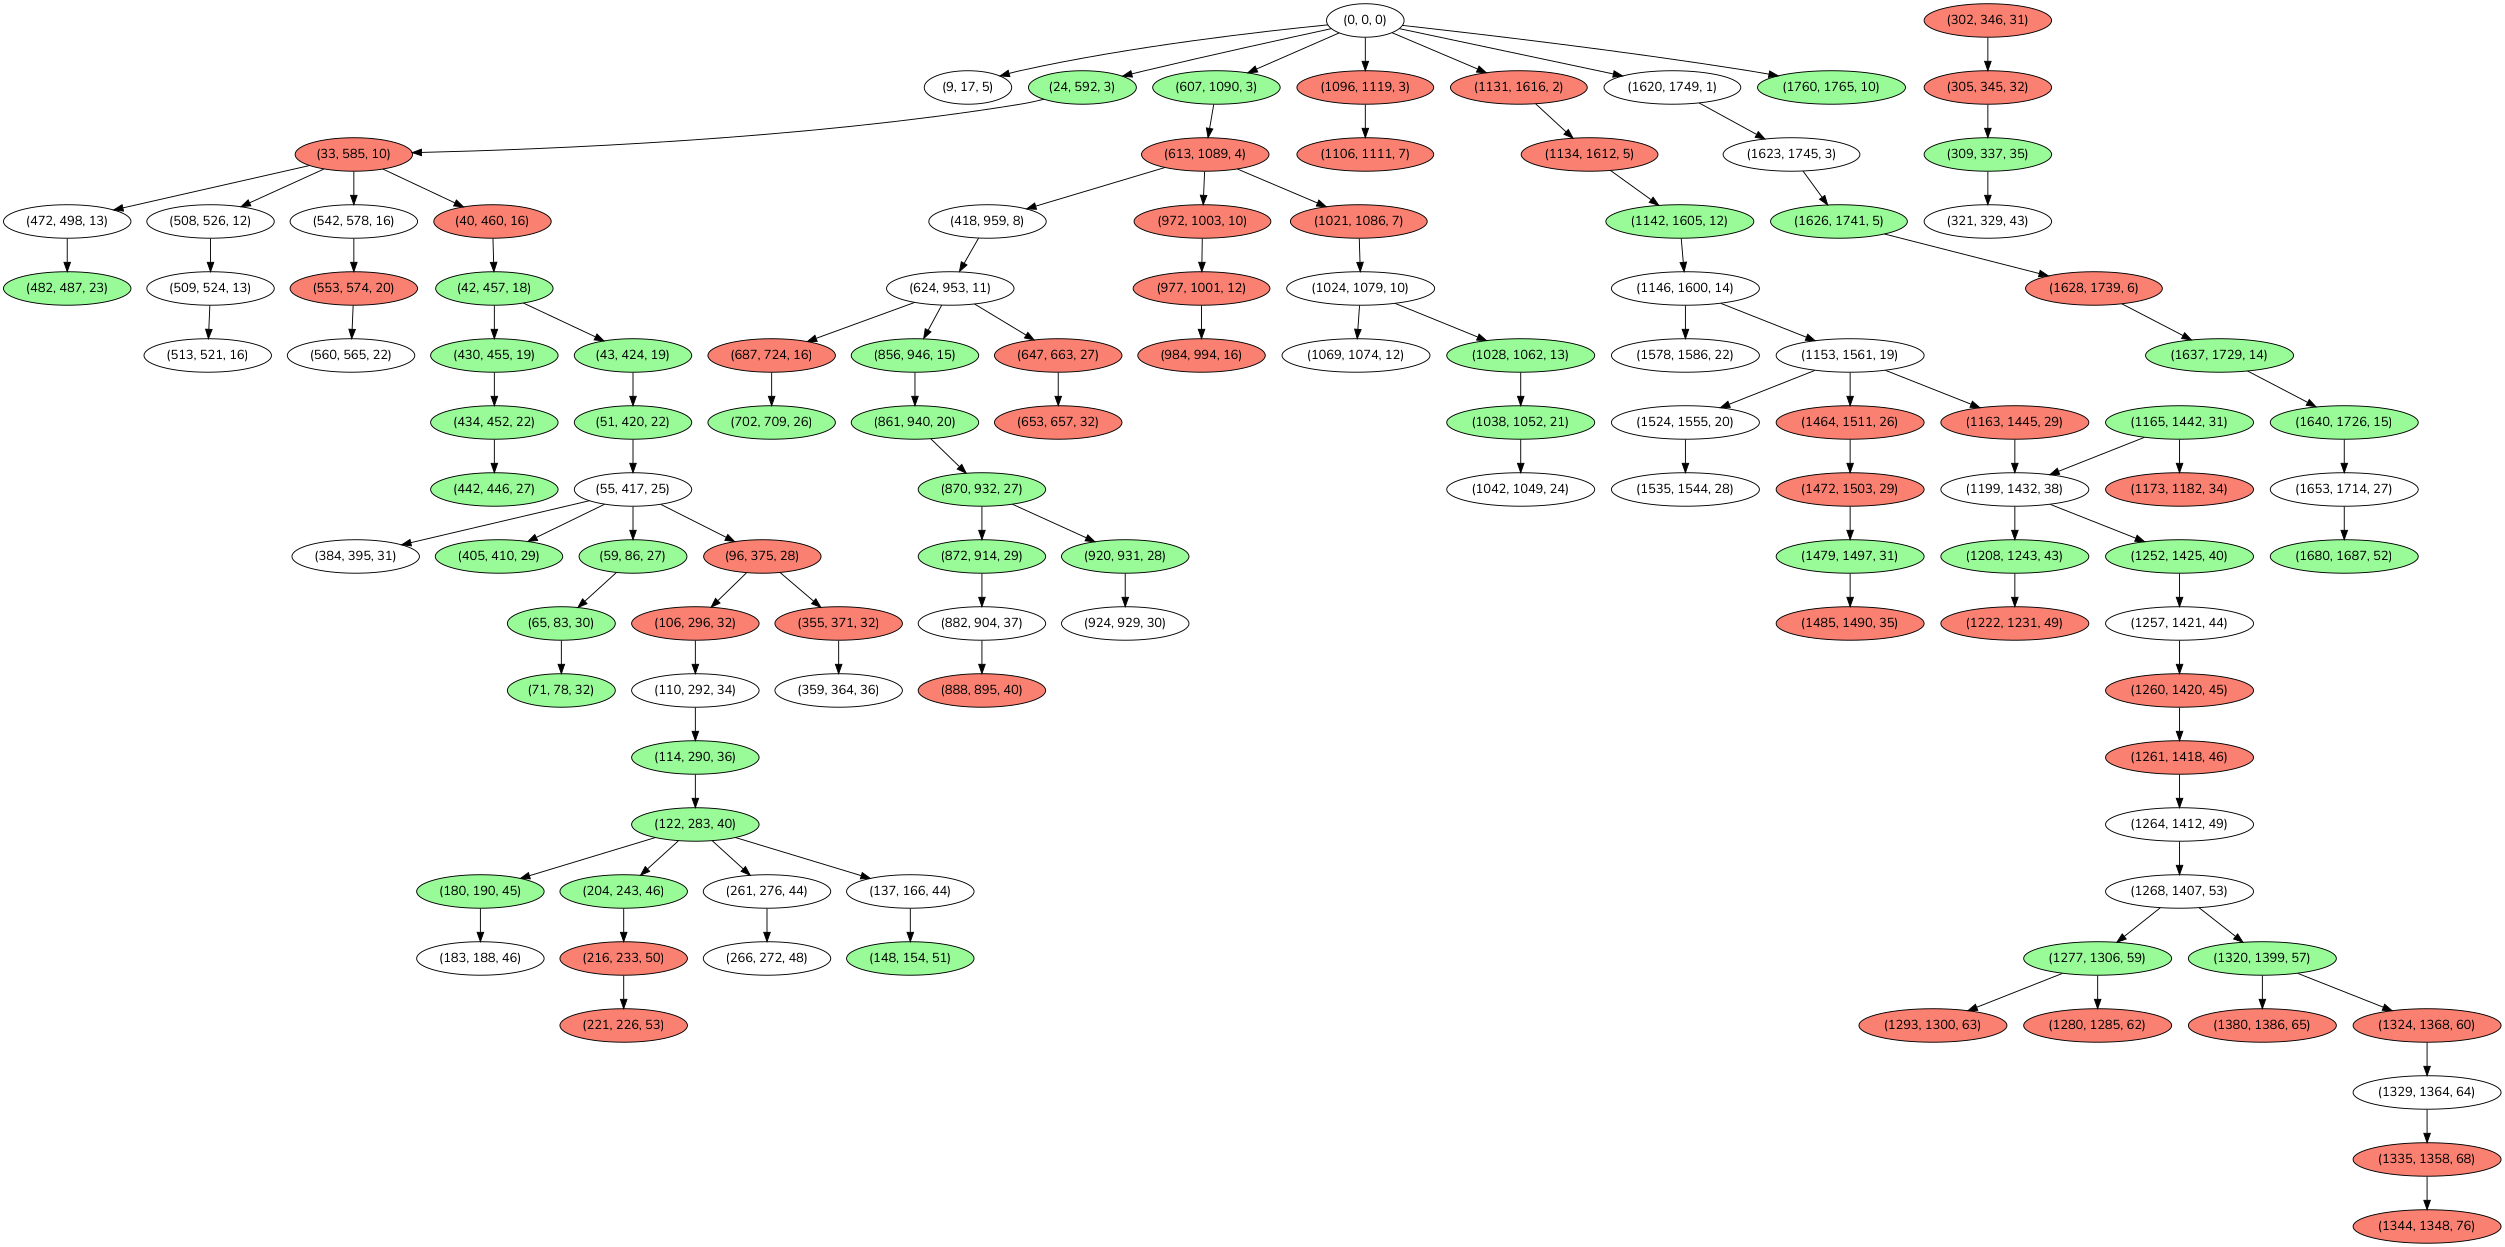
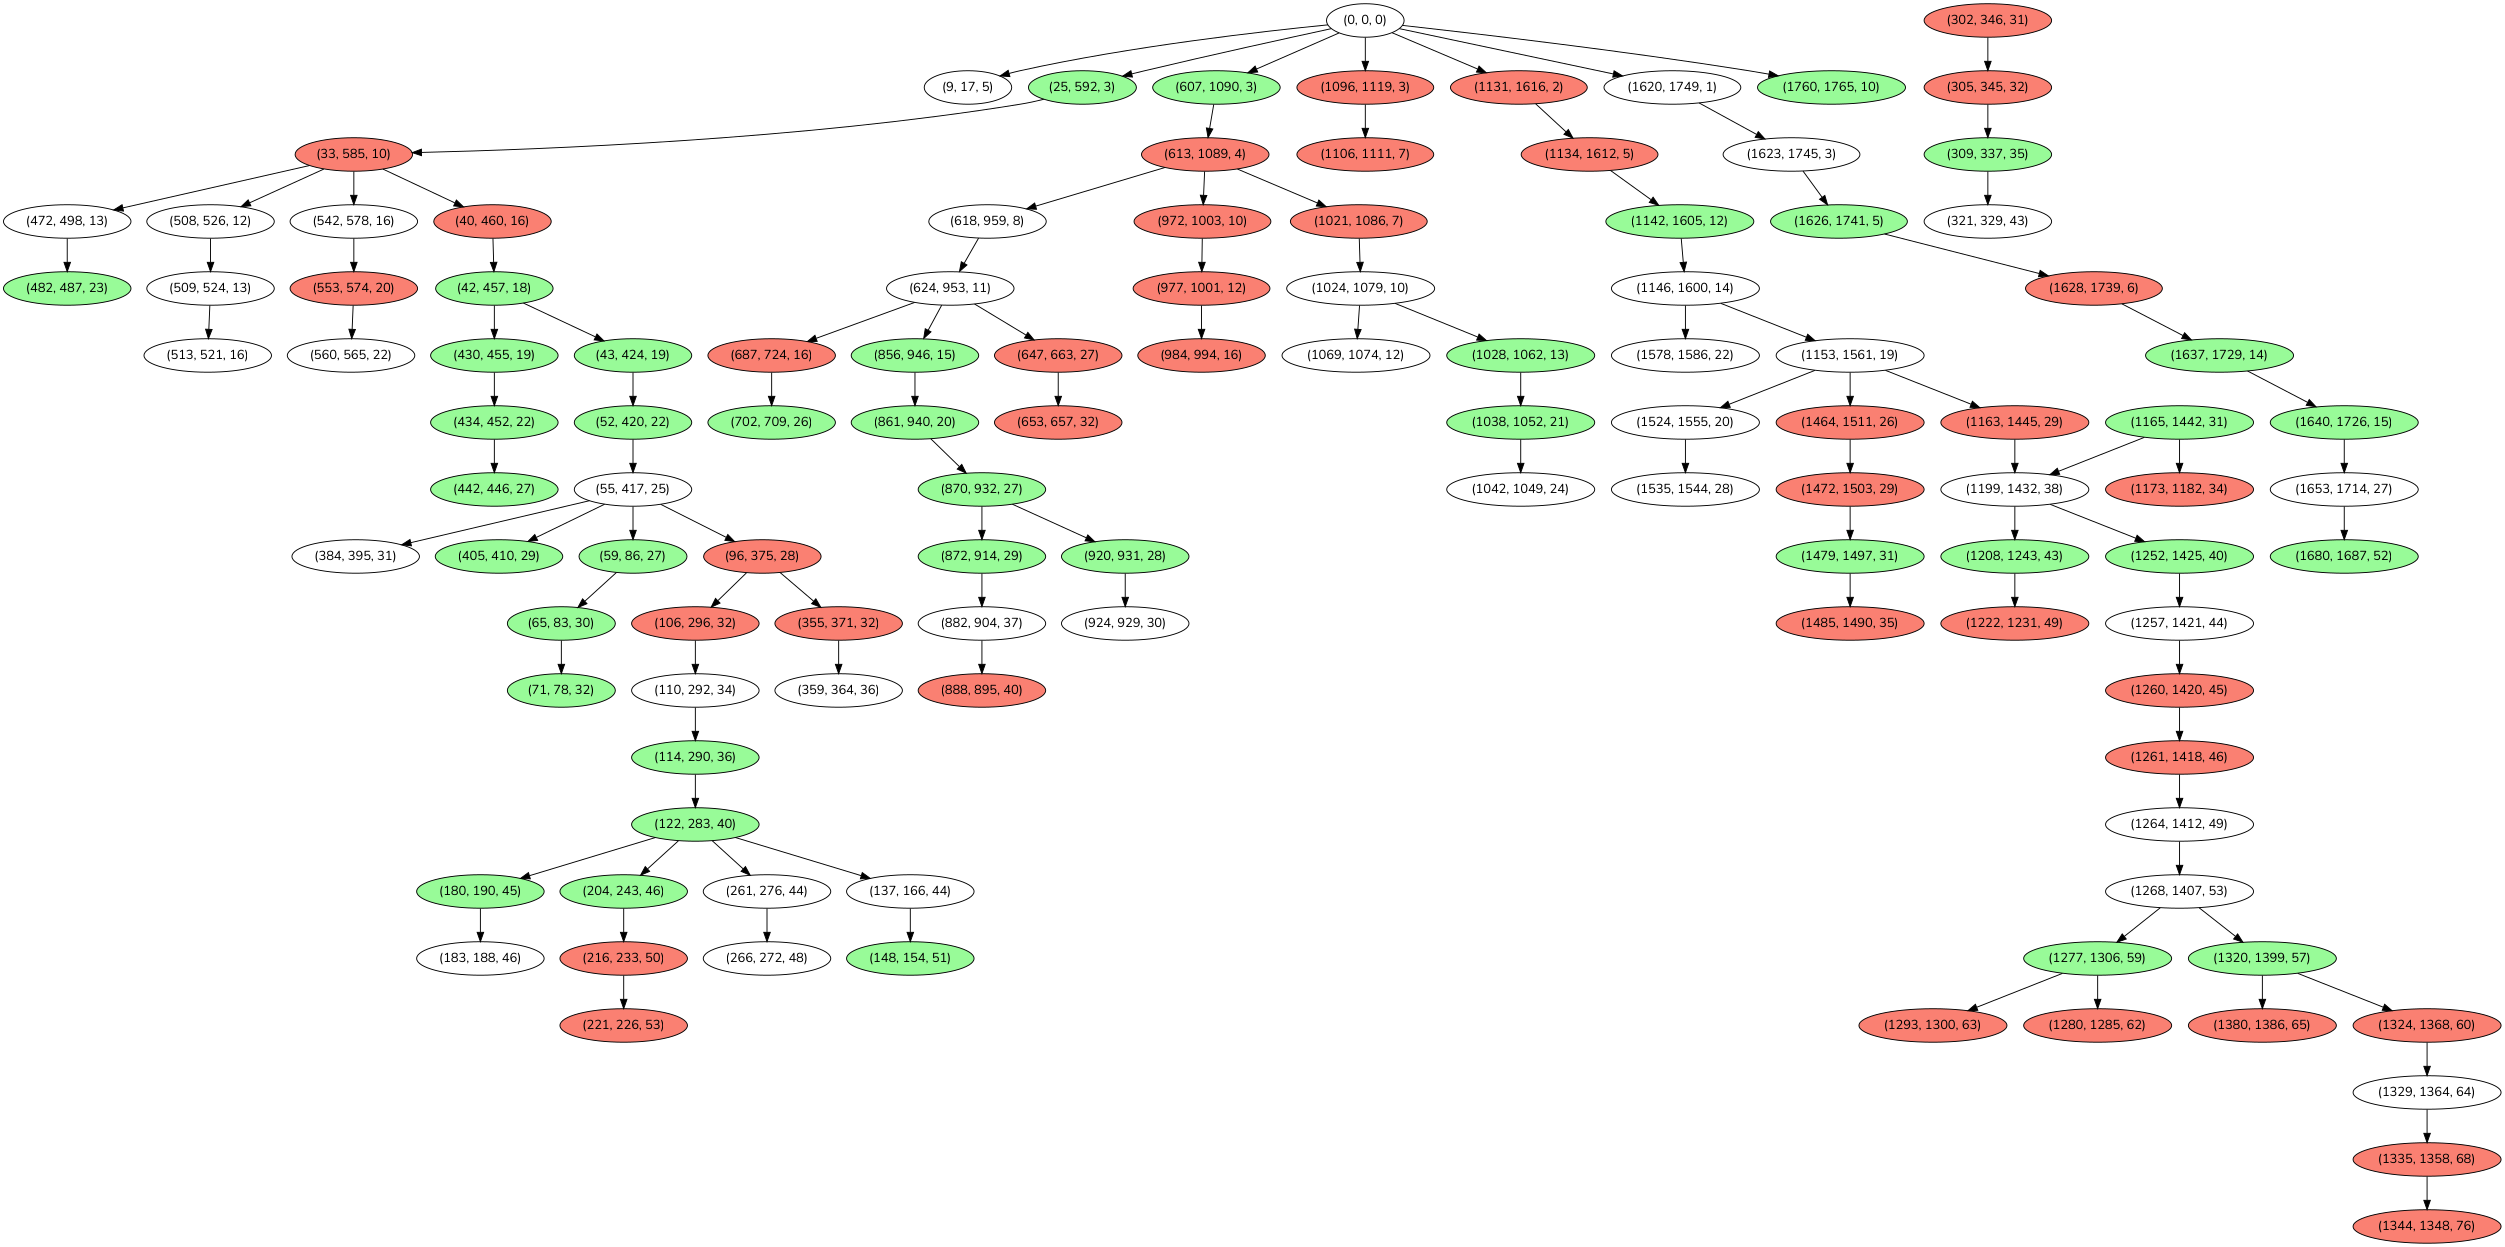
node "(24, 592, 3)": label "(24, 592, 3)" -> "(25, 592, 3)"
node "(418, 959, 8)": label "(418, 959, 8)" -> "(618, 959, 8)"
node "(51, 420, 22)": label "(51, 420, 22)" -> "(52, 420, 22)"
